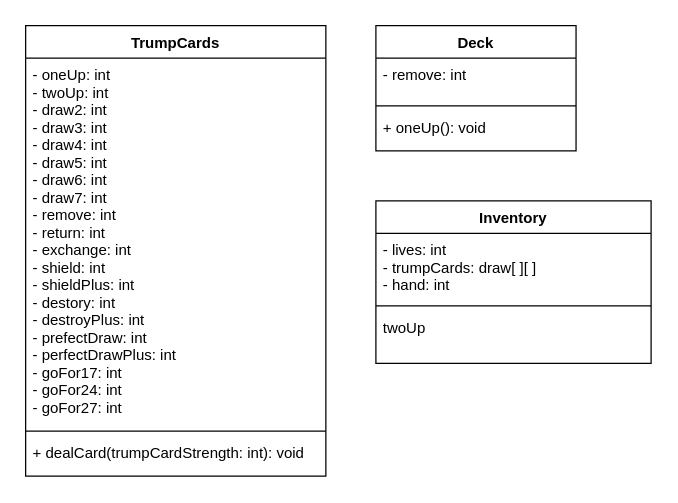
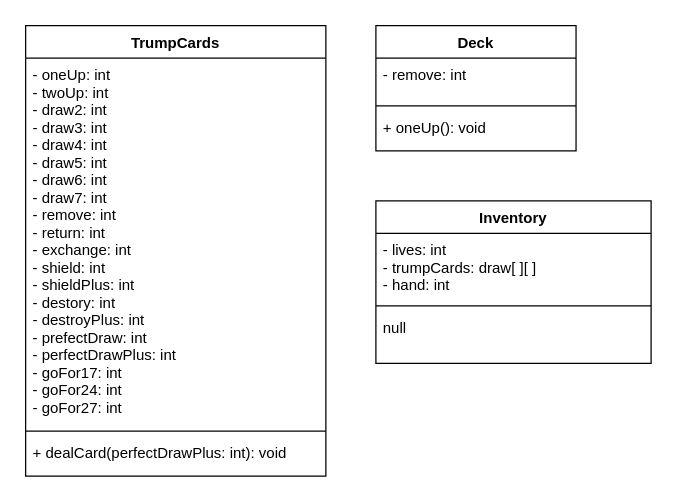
node "twoUp": label "twoUp" -> "null"
node "+ dealCard(trumpCardStrength: int): void": label "+ dealCard(trumpCardStrength: int): void" -> "+ dealCard(perfectDrawPlus: int): void"
